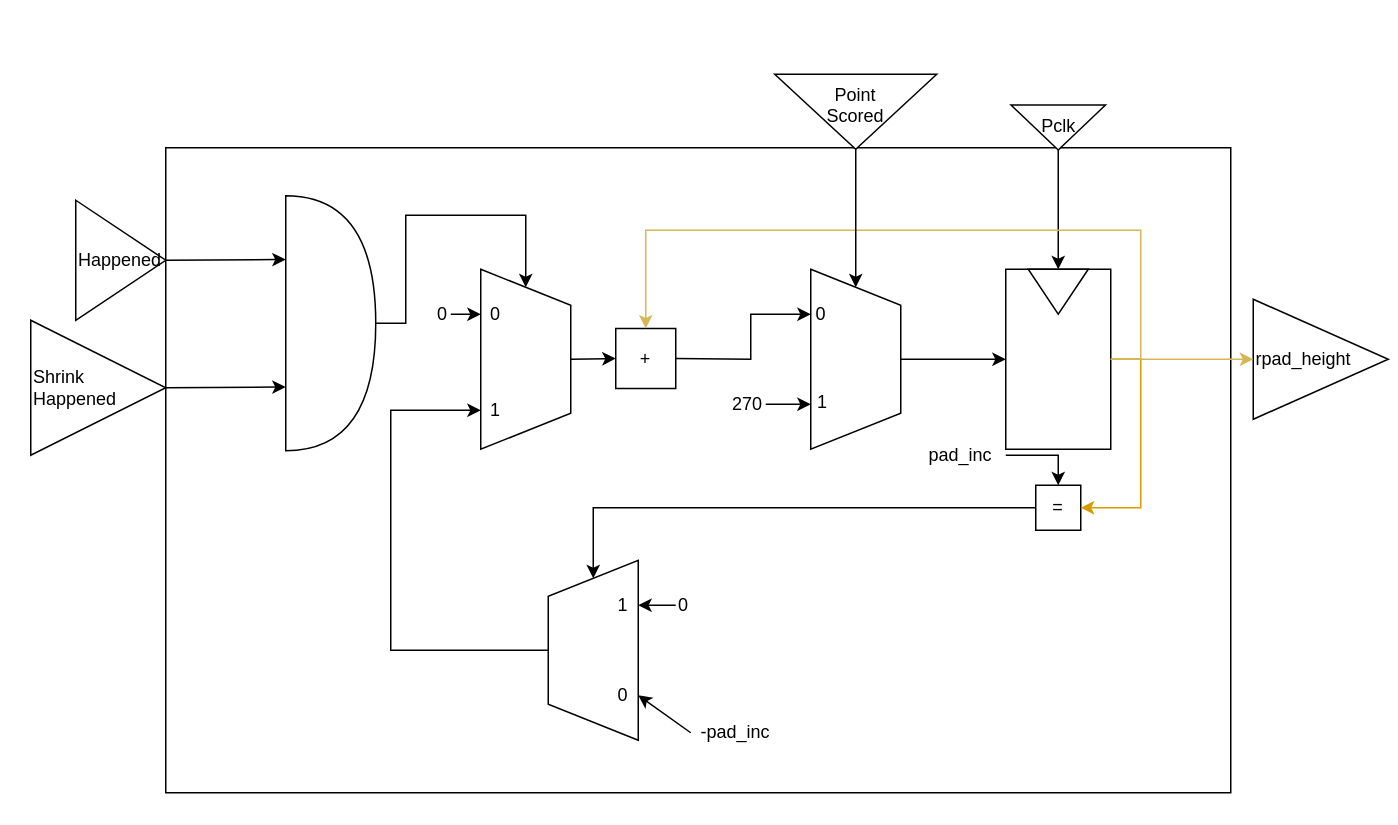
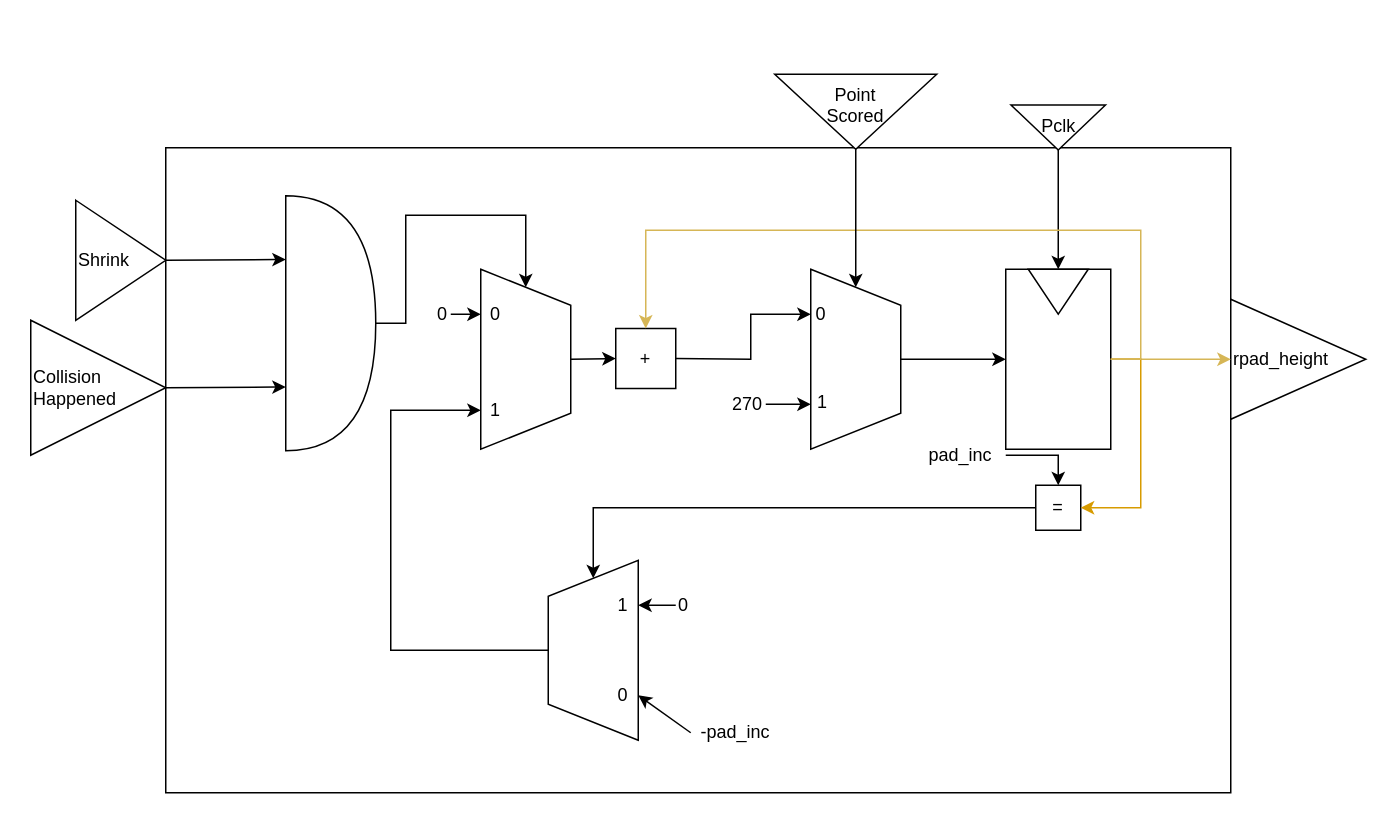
node "Happened": label "Happened" -> "Shrink"
node "rpad_height": moved (1321, 359) -> (1298, 359)
node "Shrink Happened": label "Shrink Happened" -> "Collision Happened"
